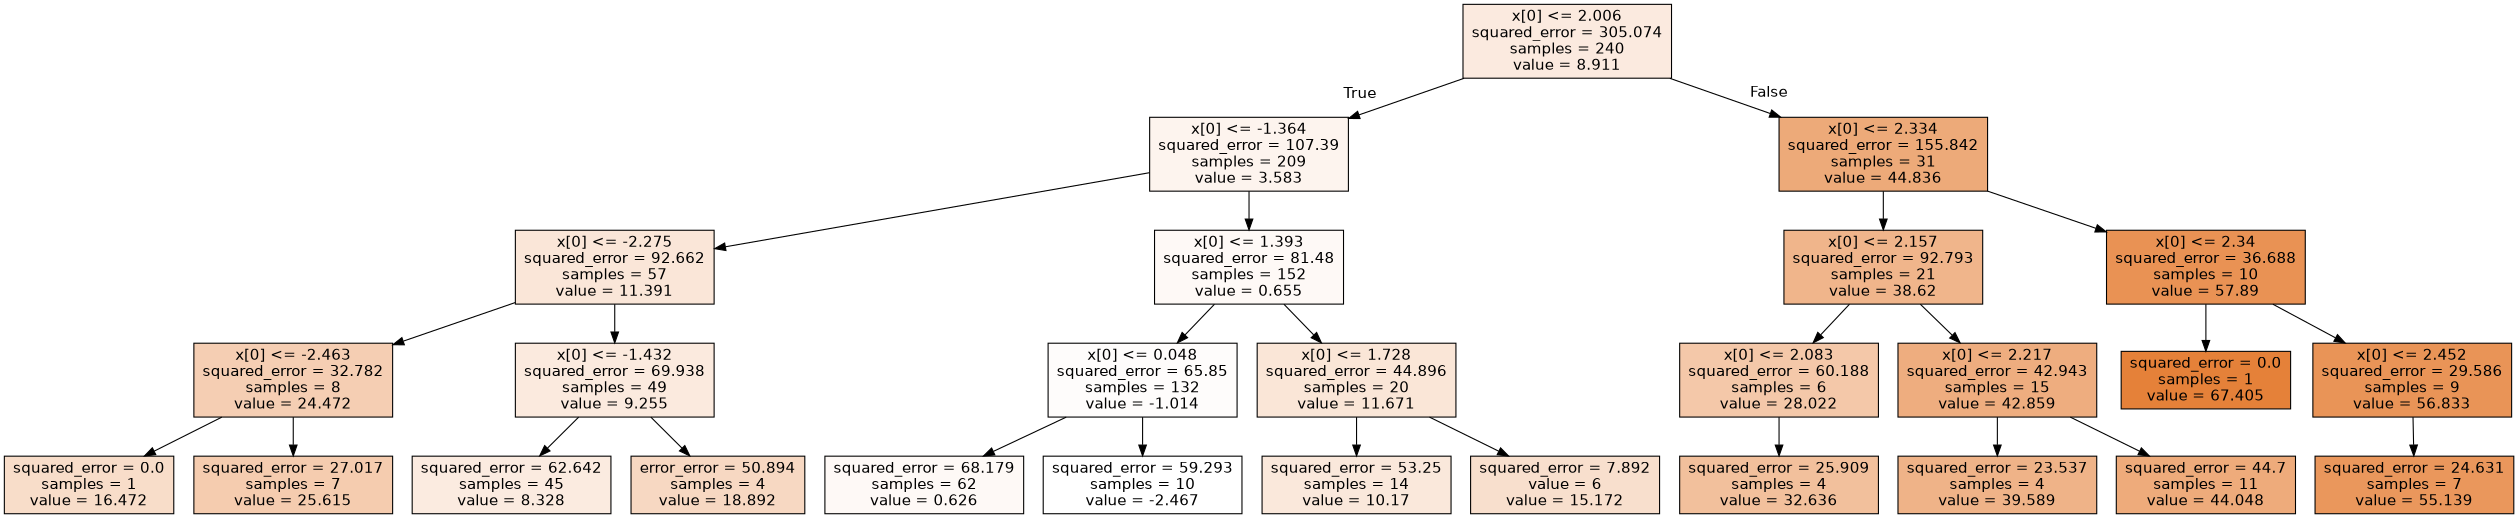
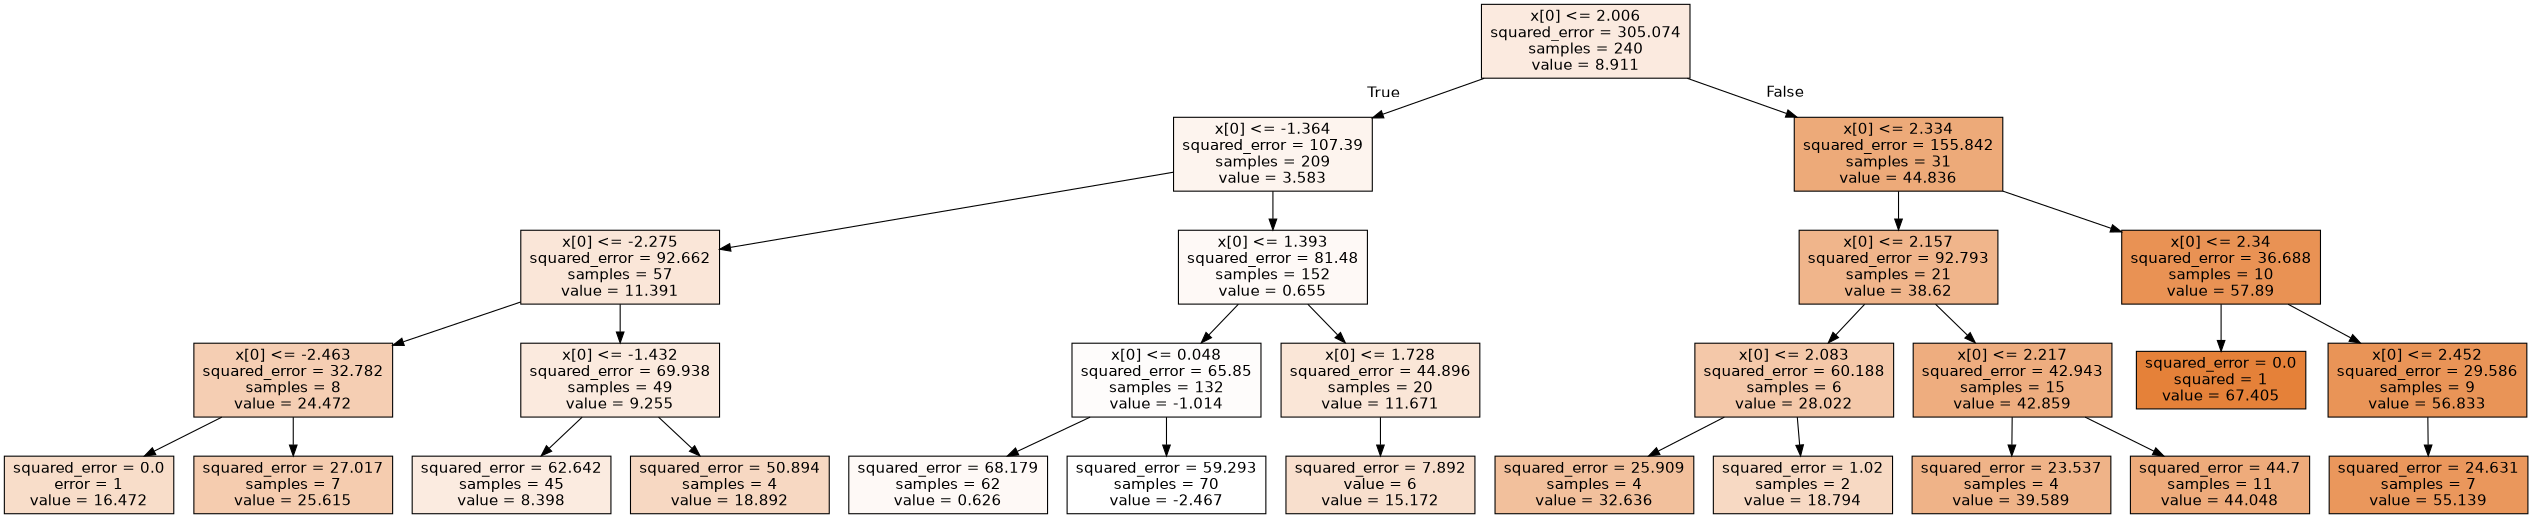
node "squared_error = 0.0 samples = 1 value = 67.405": label "squared_error = 0.0 samples = 1 value = 67.405" -> "squared_error = 0.0 squared = 1 value = 67.405"
node "squared_error = 0.0 samples = 1 value = 16.472": label "squared_error = 0.0 samples = 1 value = 16.472" -> "squared_error = 0.0 error = 1 value = 16.472"
node "squared_error = 62.642 samples = 45 value = 8.328": label "squared_error = 62.642 samples = 45 value = 8.328" -> "squared_error = 62.642 samples = 45 value = 8.398"
node "error_error = 50.894 samples = 4 value = 18.892": label "error_error = 50.894 samples = 4 value = 18.892" -> "squared_error = 50.894 samples = 4 value = 18.892"
node "squared_error = 59.293 samples = 10 value = -2.467": label "squared_error = 59.293 samples = 10 value = -2.467" -> "squared_error = 59.293 samples = 70 value = -2.467"
node "squared_error = 53.25 samples = 14 value = 10.17": removed
node "squared_error = 1.02 samples = 2 value = 18.794": added
